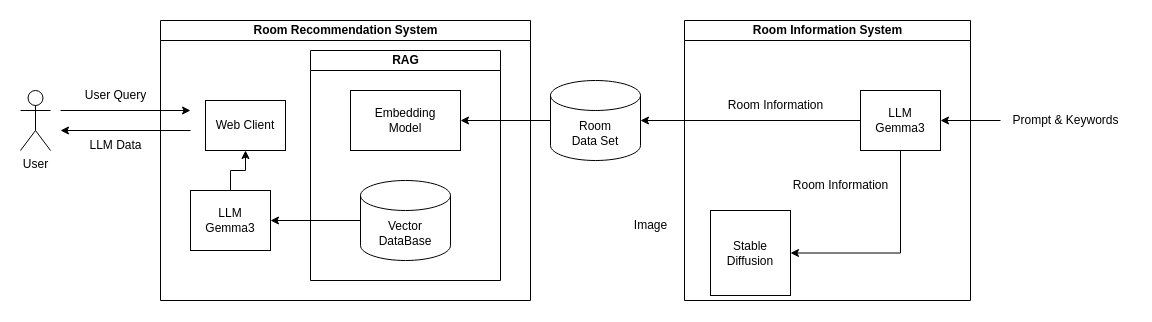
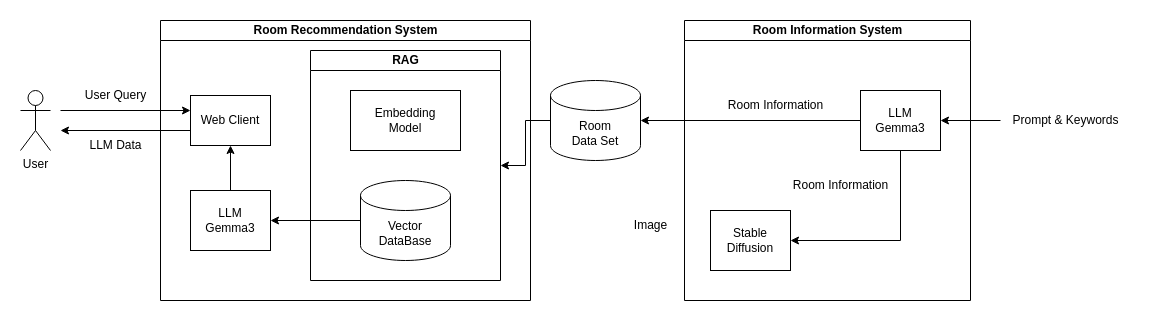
edge "Room Data Set" -> "Embedding Model": now "Room Data Set" -> "RAG"
node "Web Client": moved (246, 126) -> (231, 121)
node "Stable Diffusion": size 80x85 -> 80x60
